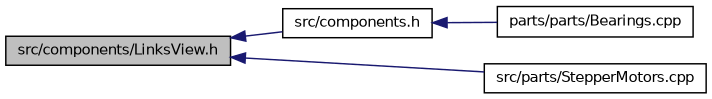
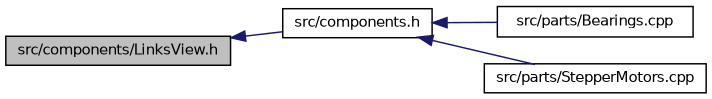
node "parts/parts/Bearings.cpp": label "parts/parts/Bearings.cpp" -> "src/parts/Bearings.cpp"
edge "src/parts/StepperMotors.cpp" -> "src/components/LinksView.h": now "src/parts/StepperMotors.cpp" -> "src/components.h"
